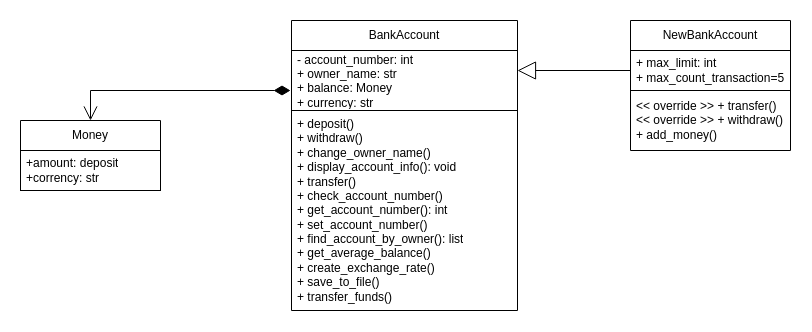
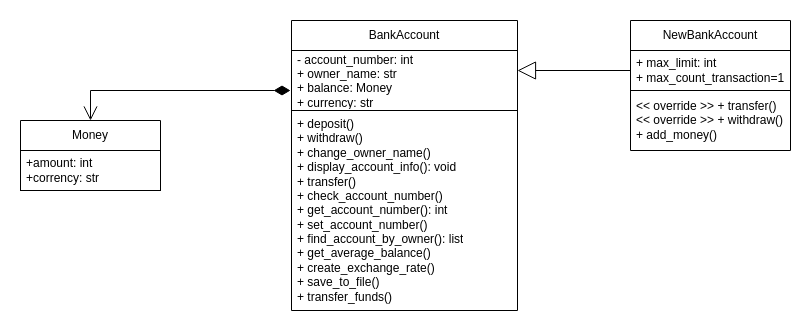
node "+ max_limit: int + max_count_transaction=5": label "+ max_limit: int + max_count_transaction=5" -> "+ max_limit: int + max_count_transaction=1"
node "+amount: deposit +corrency: str": label "+amount: deposit +corrency: str" -> "+amount: int +corrency: str"
